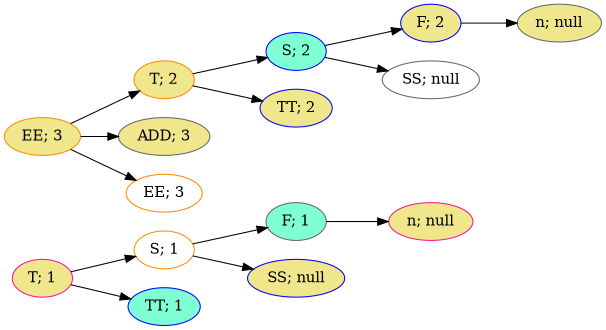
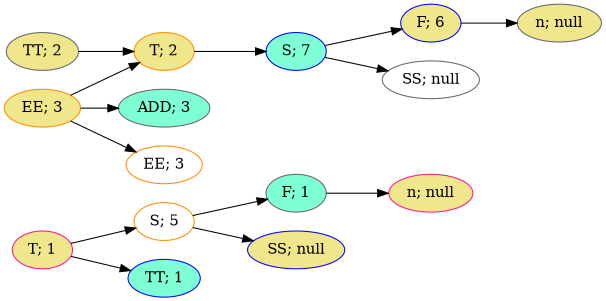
node "F; 2": label "F; 2" -> "F; 6"
node "S; 2": label "S; 2" -> "S; 7"
edge "T; 2" -> "TT; 2": reversed
node "TT; 2": color blue -> gray40
node "ADD; 3": fillcolor khaki -> aquamarine
node "S; 1": label "S; 1" -> "S; 5"
